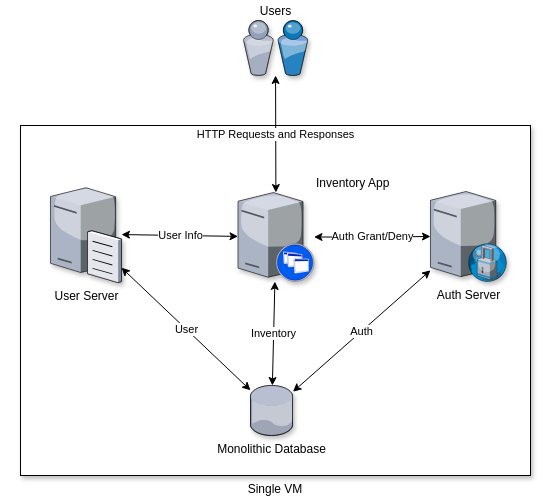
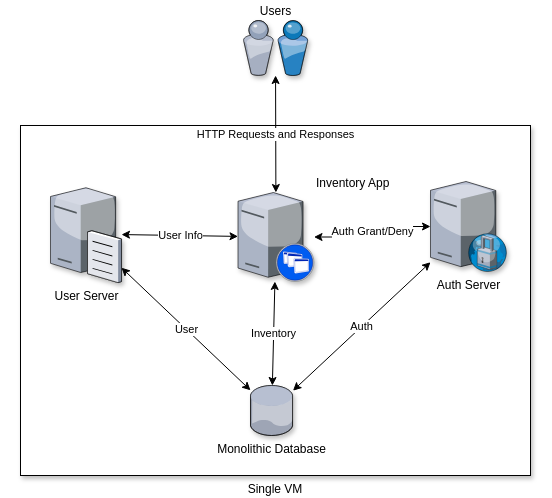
node "Auth Server": moved (469, 237) -> (469, 227)
